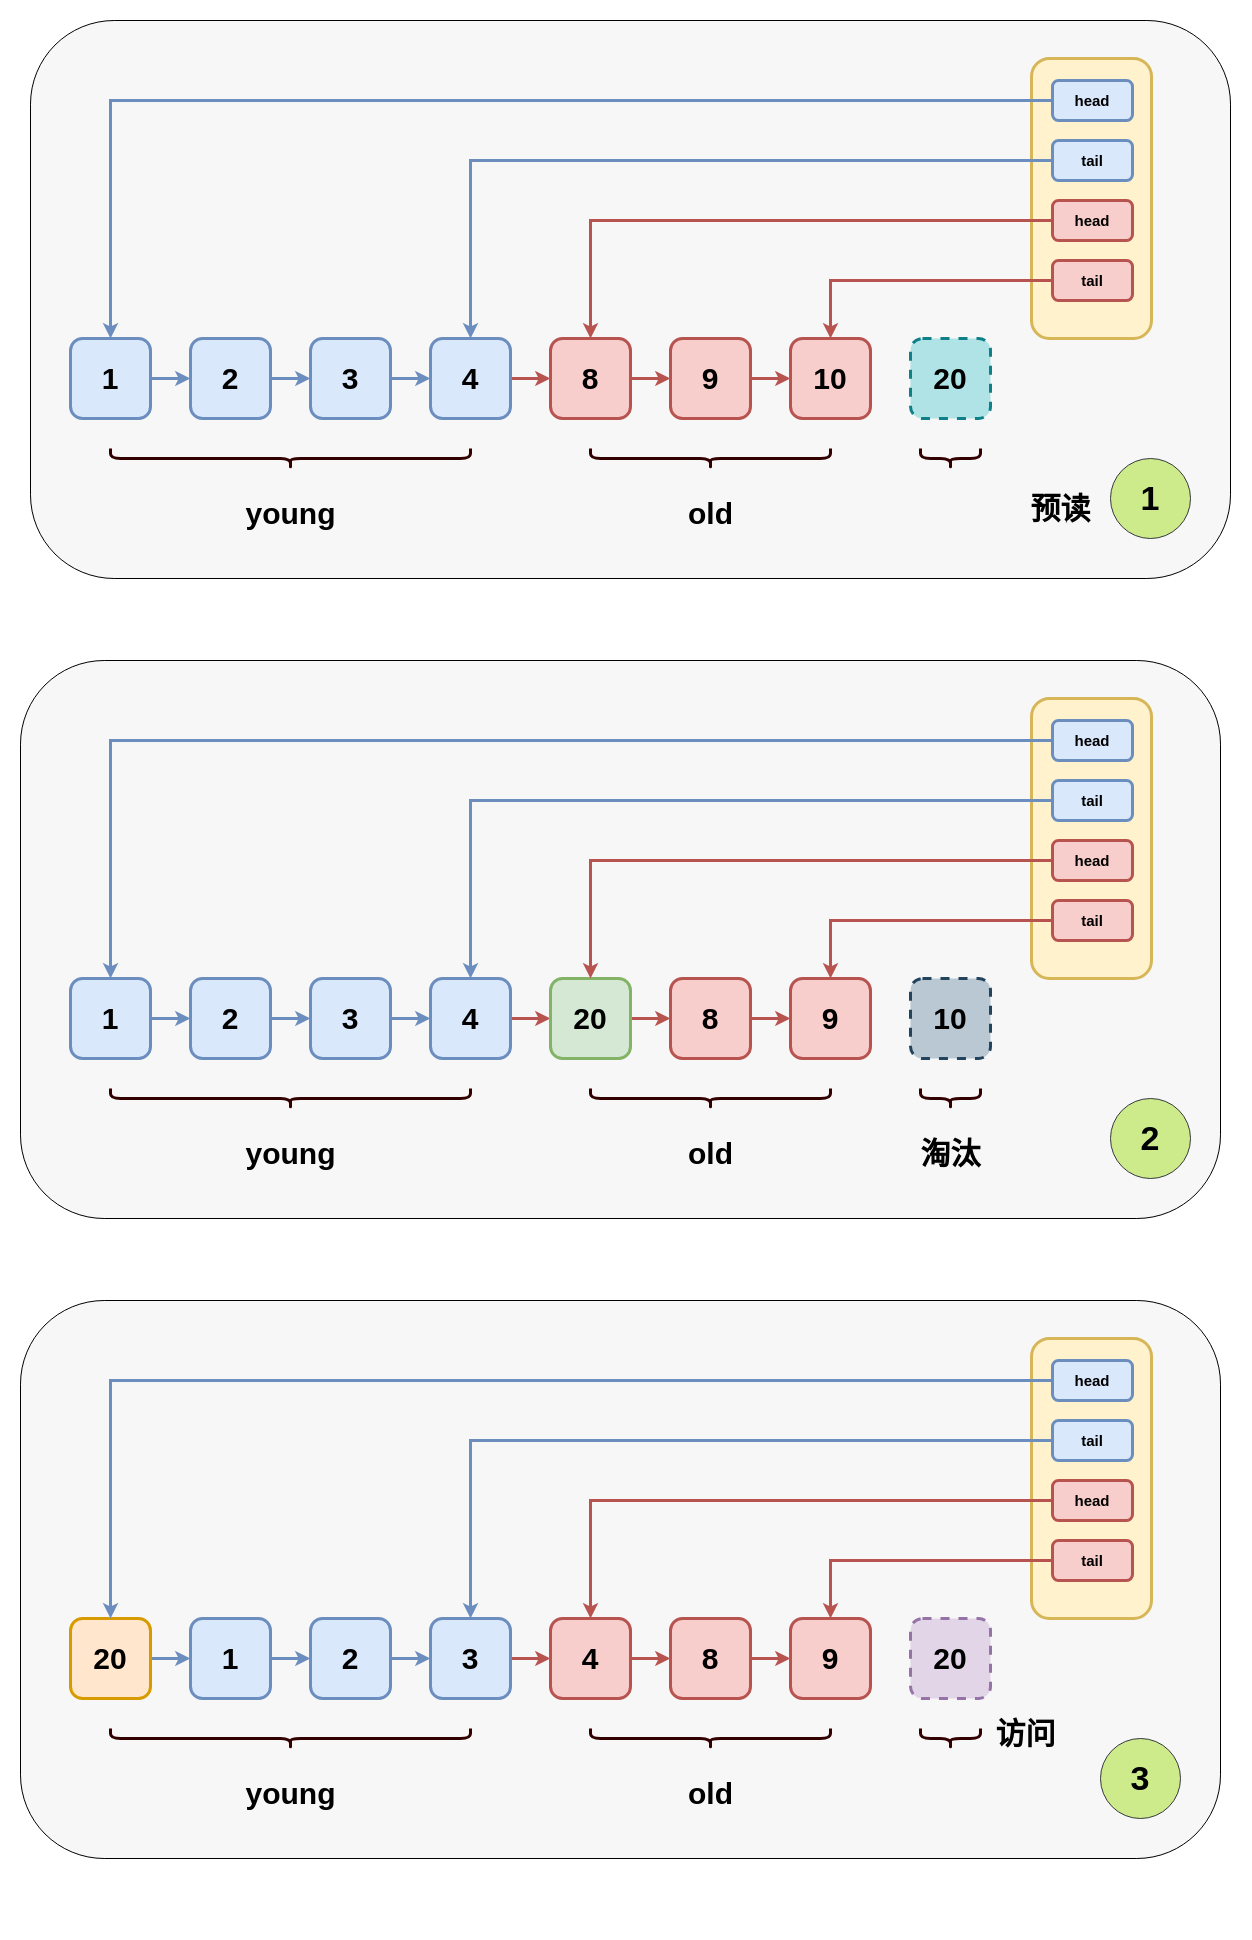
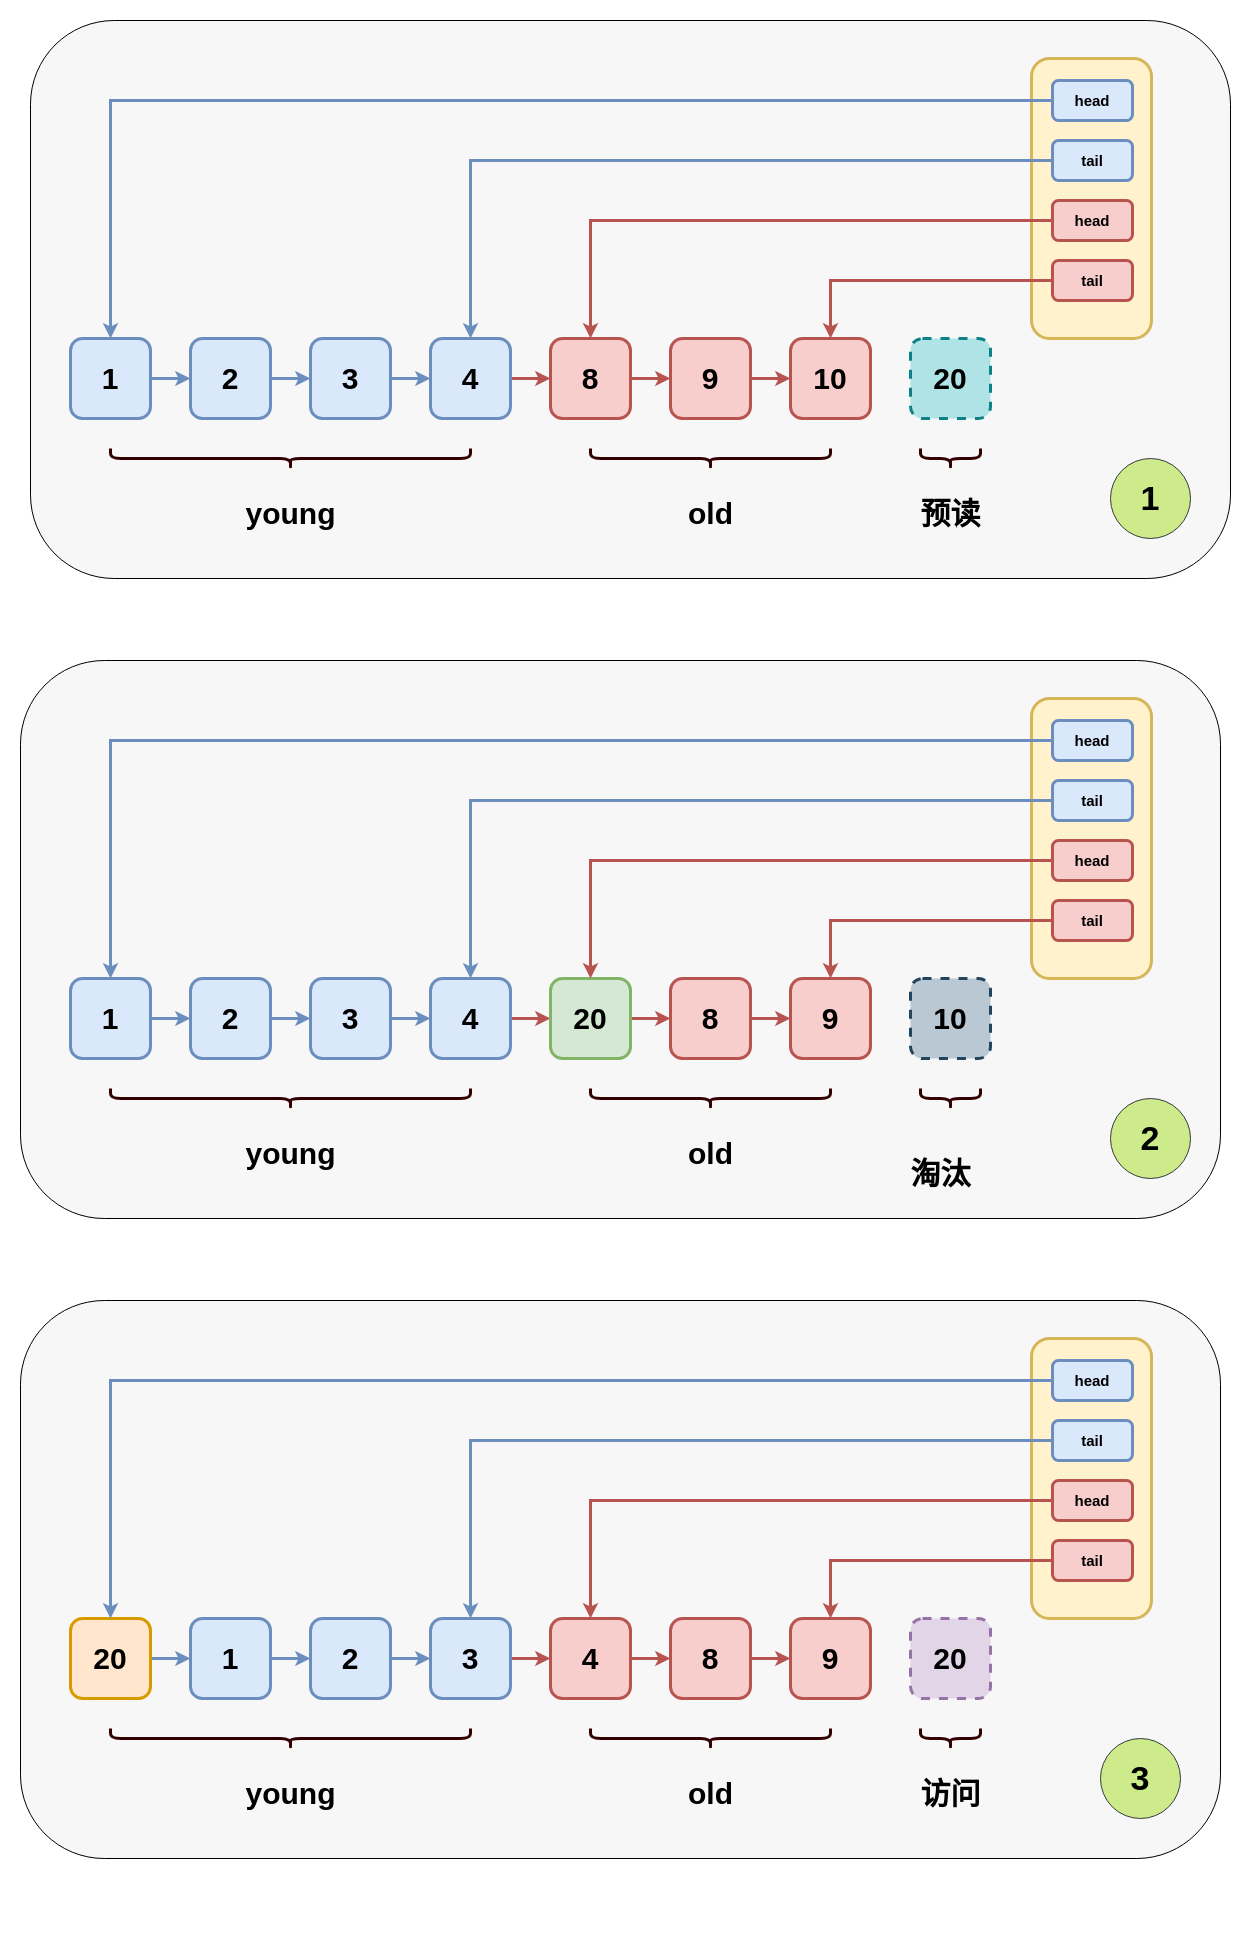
node "预读": moved (1061, 509) -> (951, 514)
node "淘汰": moved (951, 1154) -> (941, 1174)
node "访问": moved (1026, 1734) -> (951, 1794)
